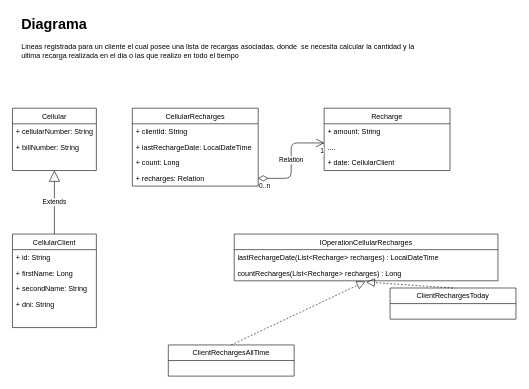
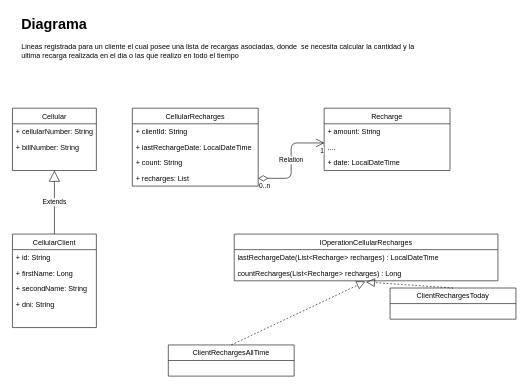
node "+ count: Long": label "+ count: Long" -> "+ count: String"
node "+ date: CellularClient": label "+ date: CellularClient" -> "+ date: LocalDateTime"
node "+ recharges: Relation": label "+ recharges: Relation" -> "+ recharges: List"
